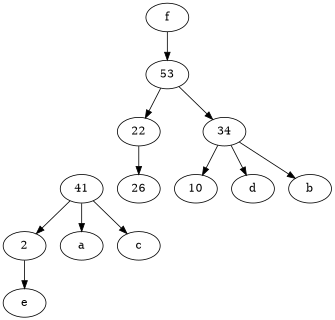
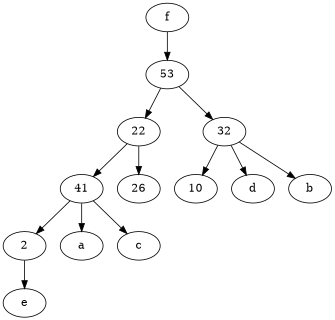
node "34": label "34" -> "32"
edge "22" -> "41": added
